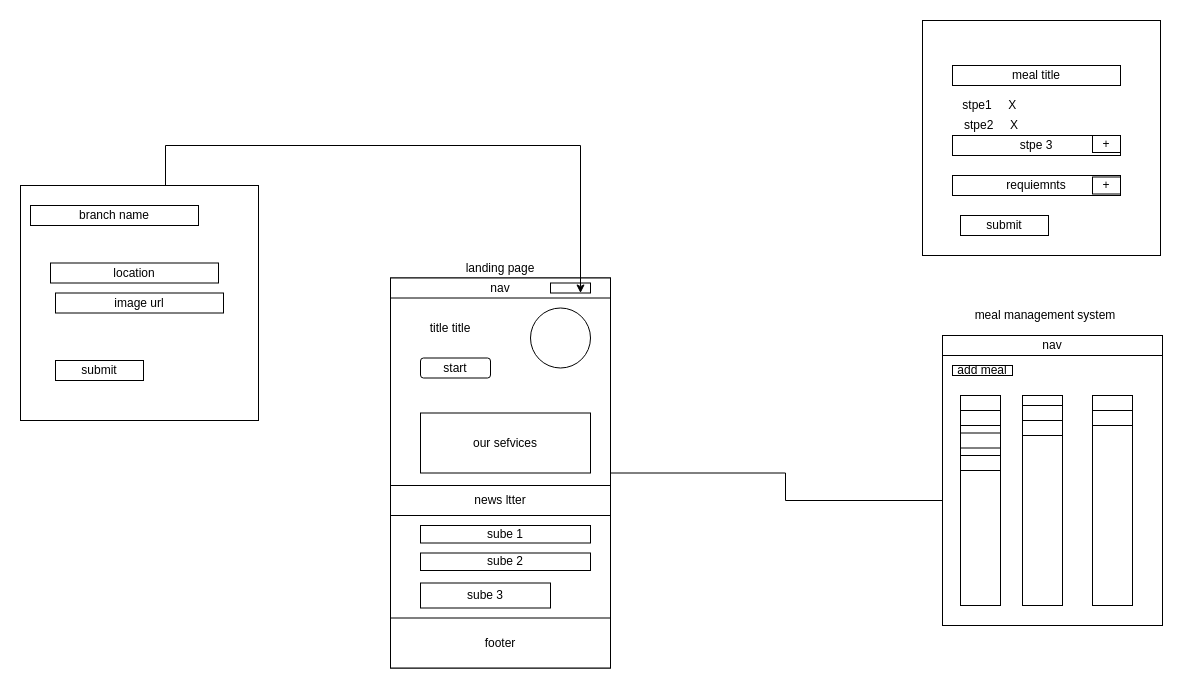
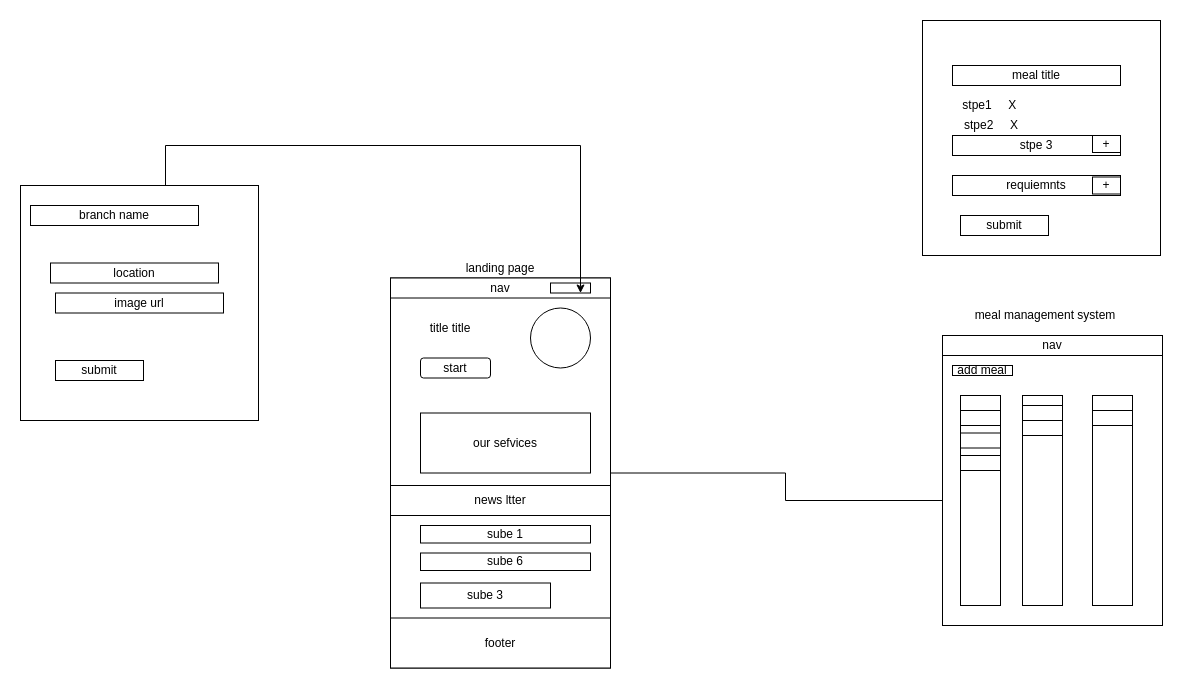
node "sube 2": label "sube 2" -> "sube 6"
